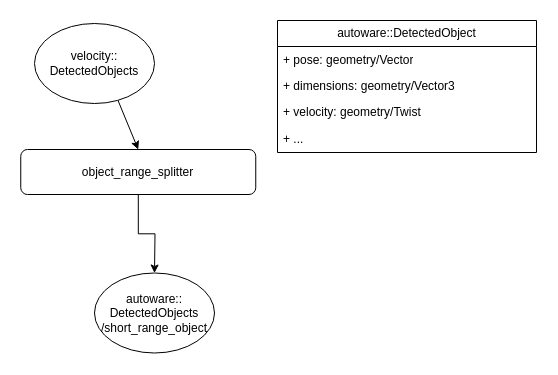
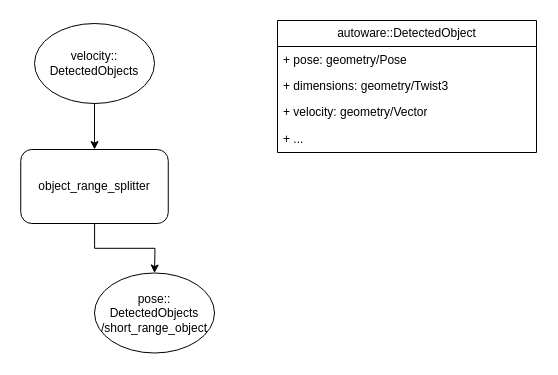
node "+ pose: geometry/Vector": label "+ pose: geometry/Vector" -> "+ pose: geometry/Pose"
node "+ dimensions: geometry/Vector3": label "+ dimensions: geometry/Vector3" -> "+ dimensions: geometry/Twist3"
node "+ velocity: geometry/Twist": label "+ velocity: geometry/Twist" -> "+ velocity: geometry/Vector"
node "object_range_splitter": size 235x45 -> 148x74
node "autoware:: DetectedObjects /short_range_object": label "autoware:: DetectedObjects /short_range_object" -> "pose:: DetectedObjects /short_range_object"
